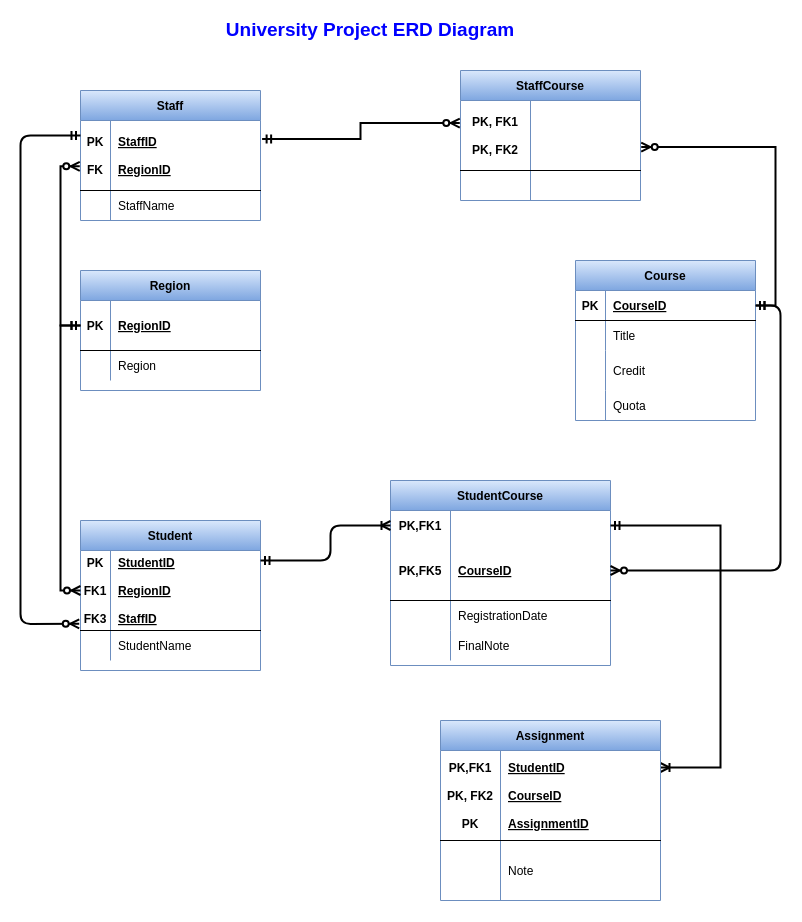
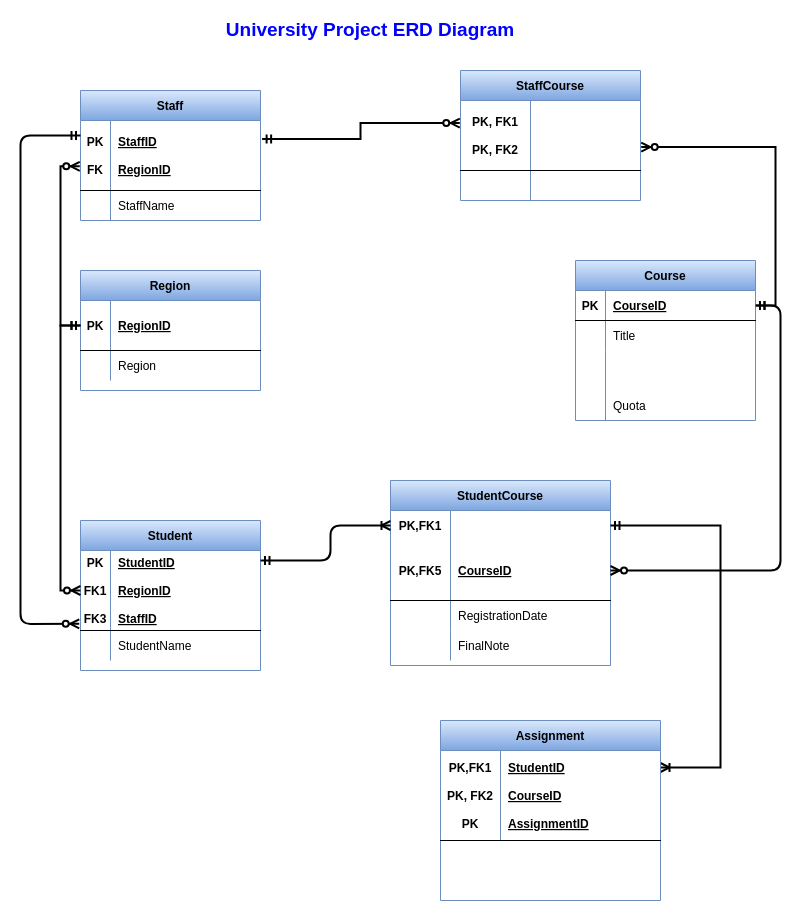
node "Credit": removed
node "Note": removed
